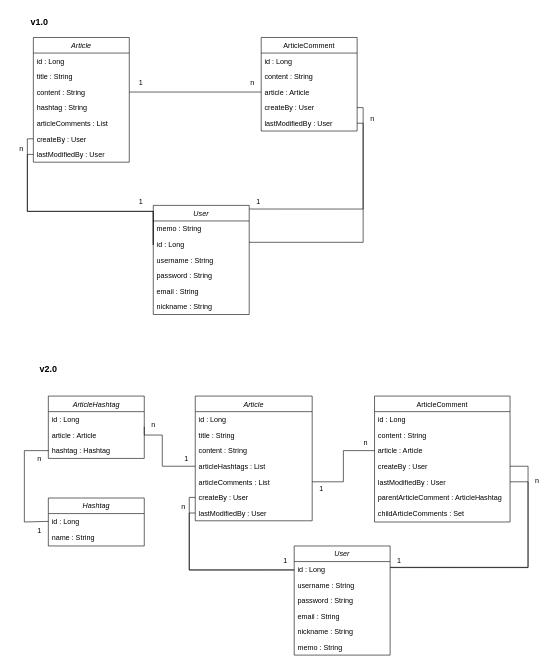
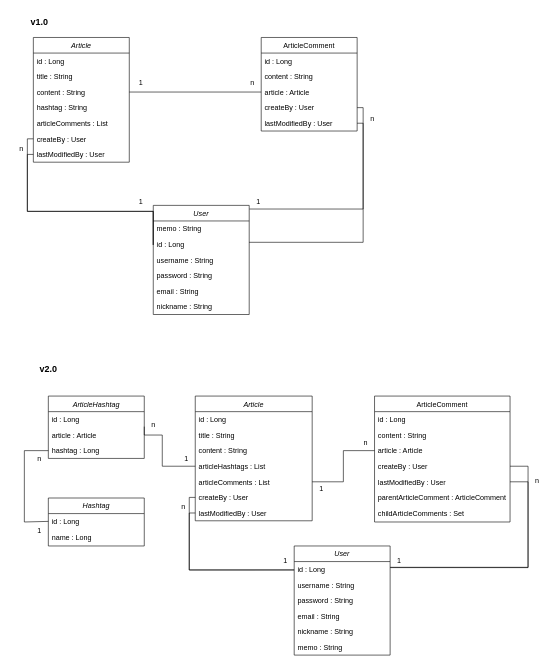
node "hashtag : Hashtag": label "hashtag : Hashtag" -> "hashtag : Long"
node "parentArticleComment : ArticleHashtag": label "parentArticleComment : ArticleHashtag" -> "parentArticleComment : ArticleComment"
node "name : String": label "name : String" -> "name : Long"
